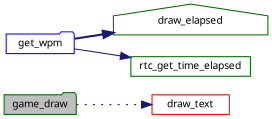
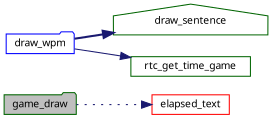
node "draw_elapsed": label "draw_elapsed" -> "draw_sentence"
node "get_wpm": label "get_wpm" -> "draw_wpm"
node "rtc_get_time_elapsed": label "rtc_get_time_elapsed" -> "rtc_get_time_game"
node "draw_text": label "draw_text" -> "elapsed_text"
